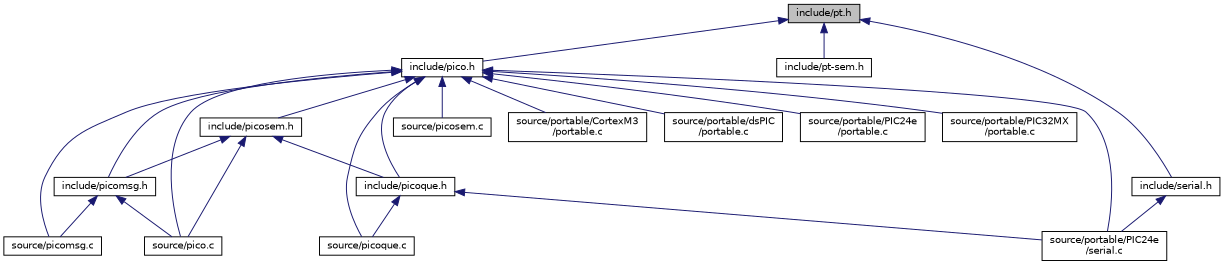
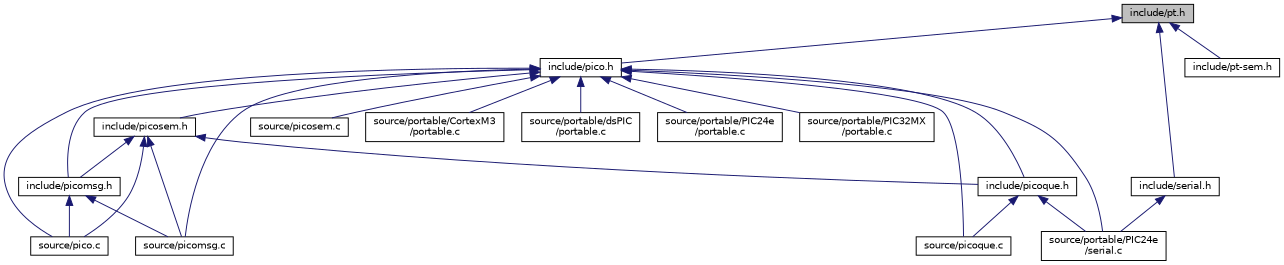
edge "source/picomsg.c" -> "include/picosem.h": added
